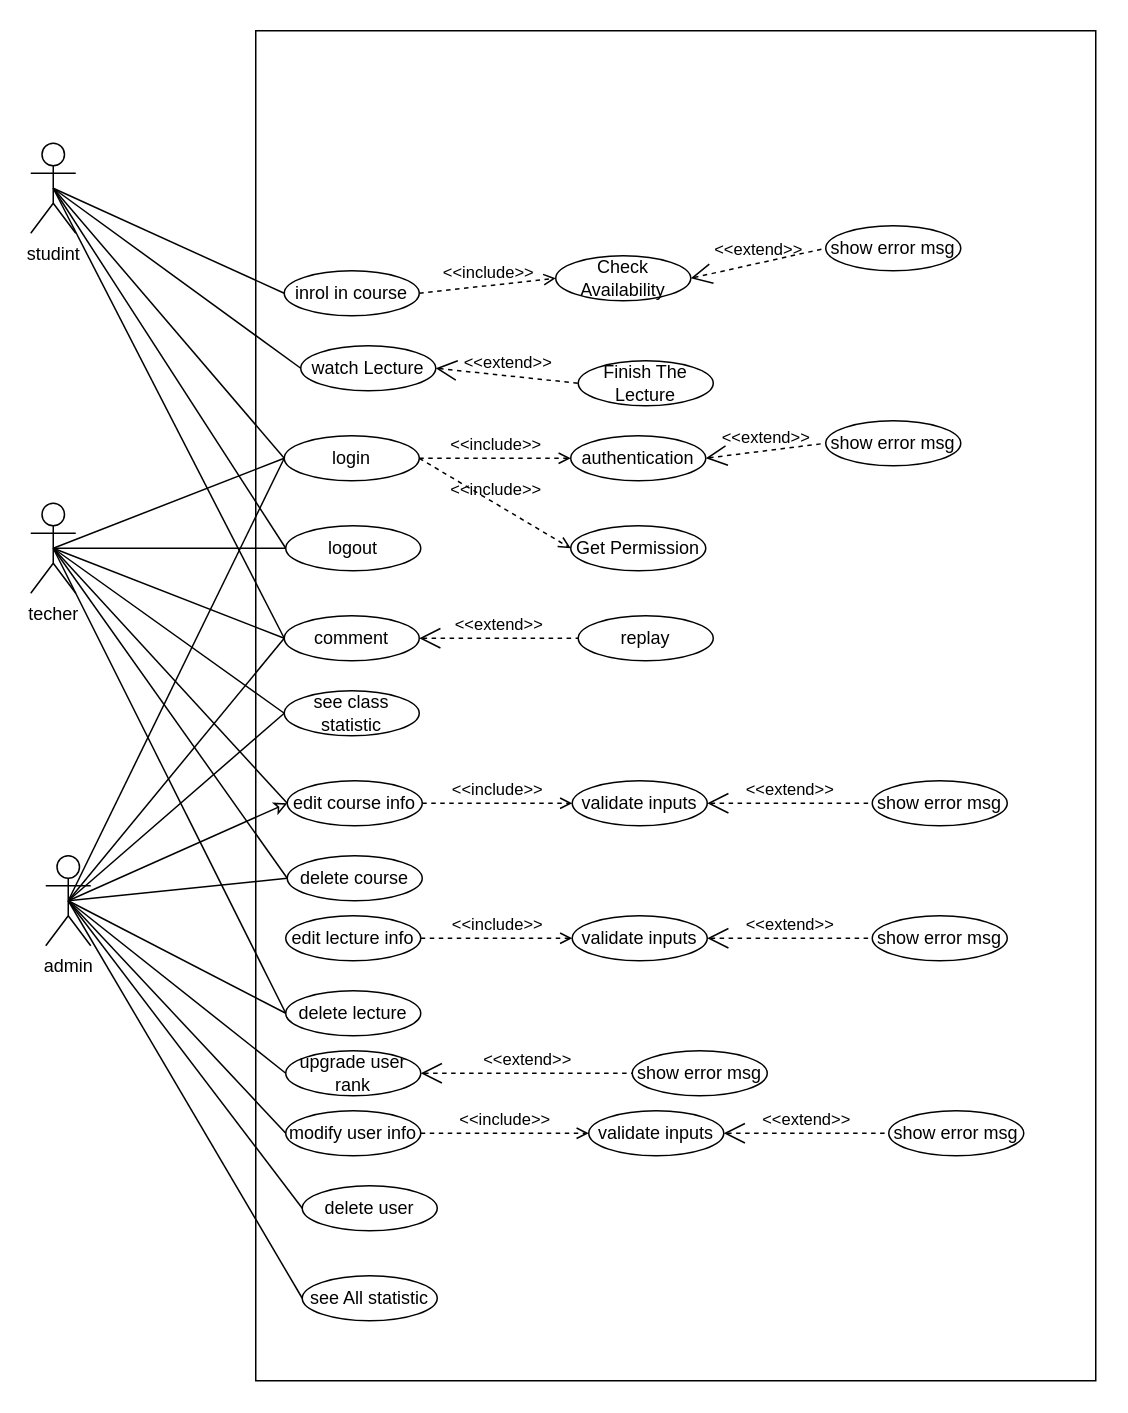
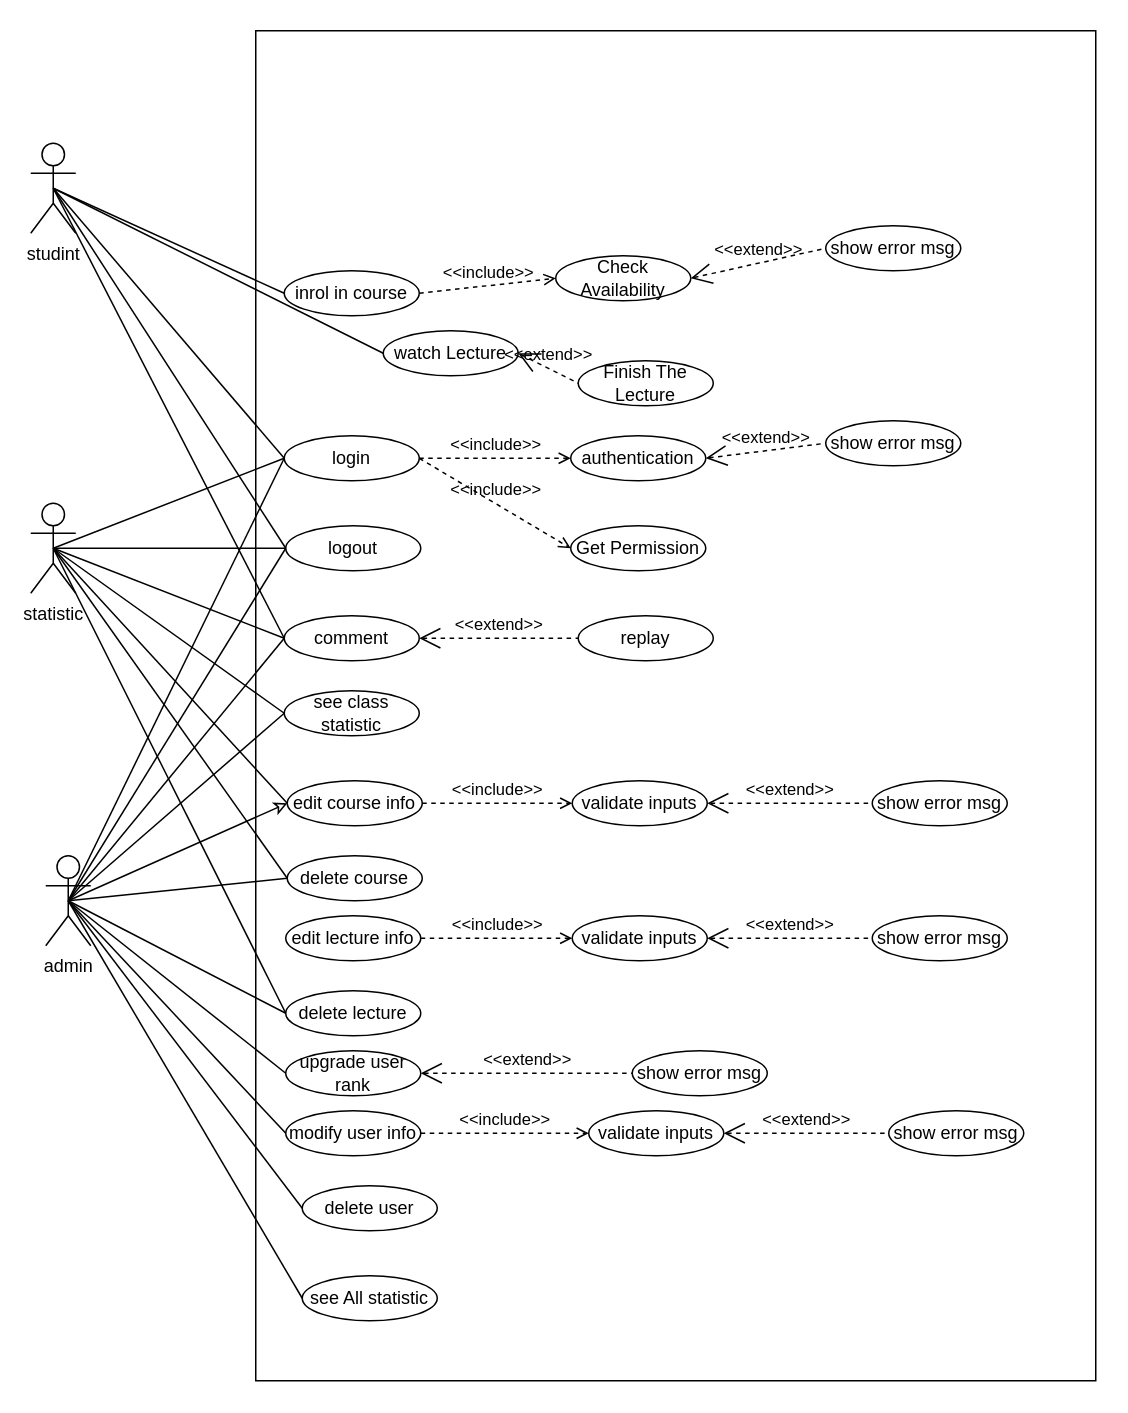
node "watch Lecture": moved (368, 368) -> (451, 353)
node "techer": label "techer" -> "statistic"
edge "logout" -- "admin": added
